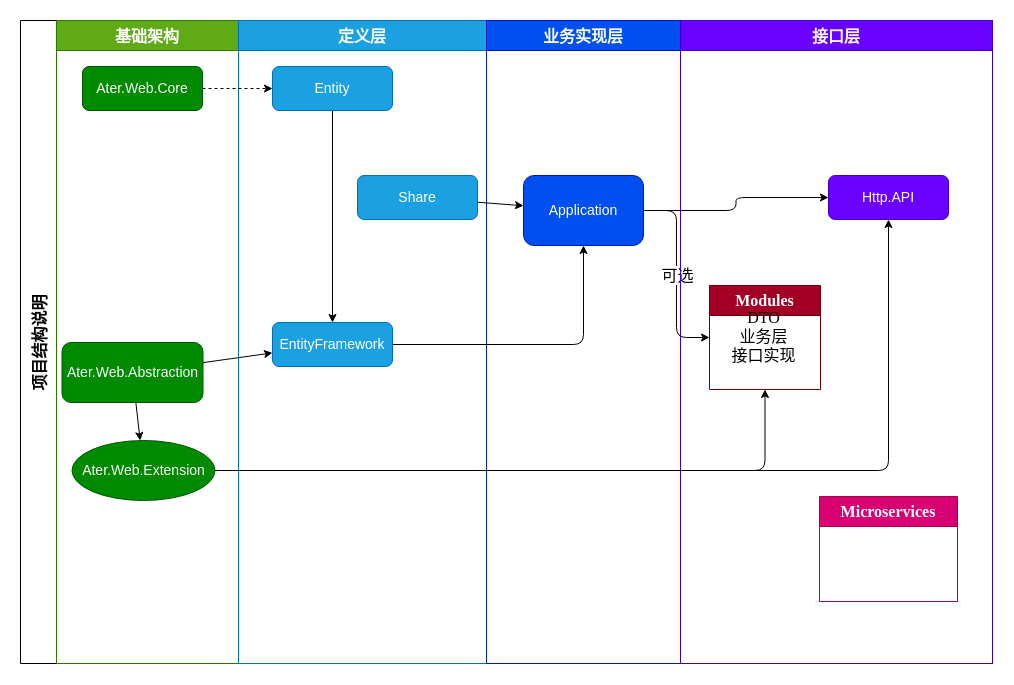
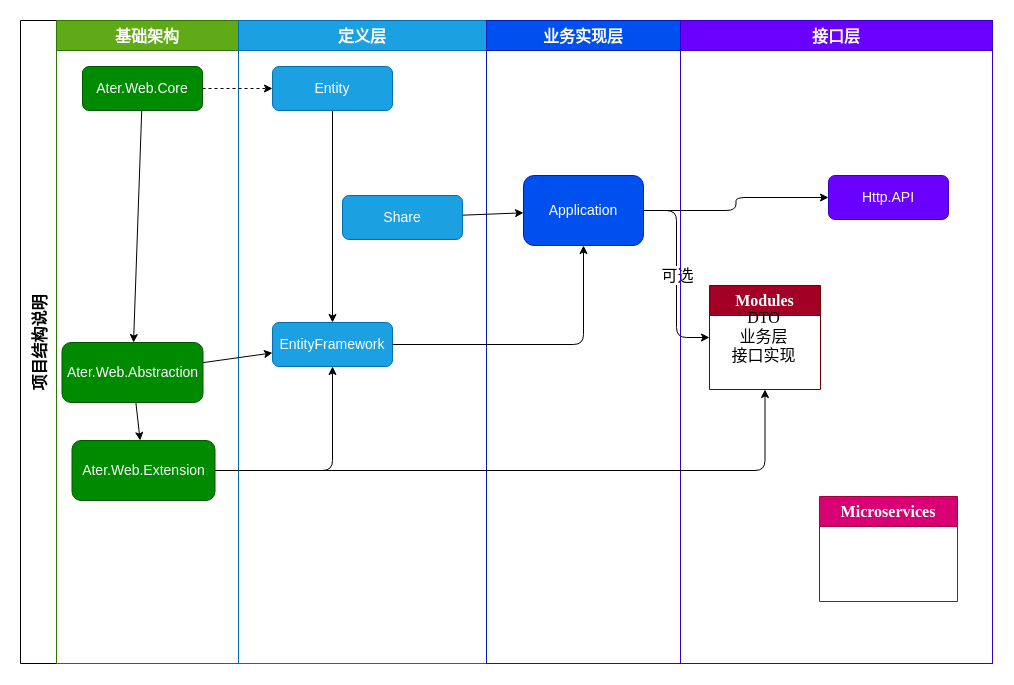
node "Share": moved (418, 198) -> (403, 218)
edge "Ater.Web.Core" -> "Ater.Web.Abstraction": added
edge "Ater.Web.Extension" -> "Http.API": now "Ater.Web.Extension" -> "EntityFramework"
node "Ater.Web.Extension": shape ellipse -> rounded rectangle
